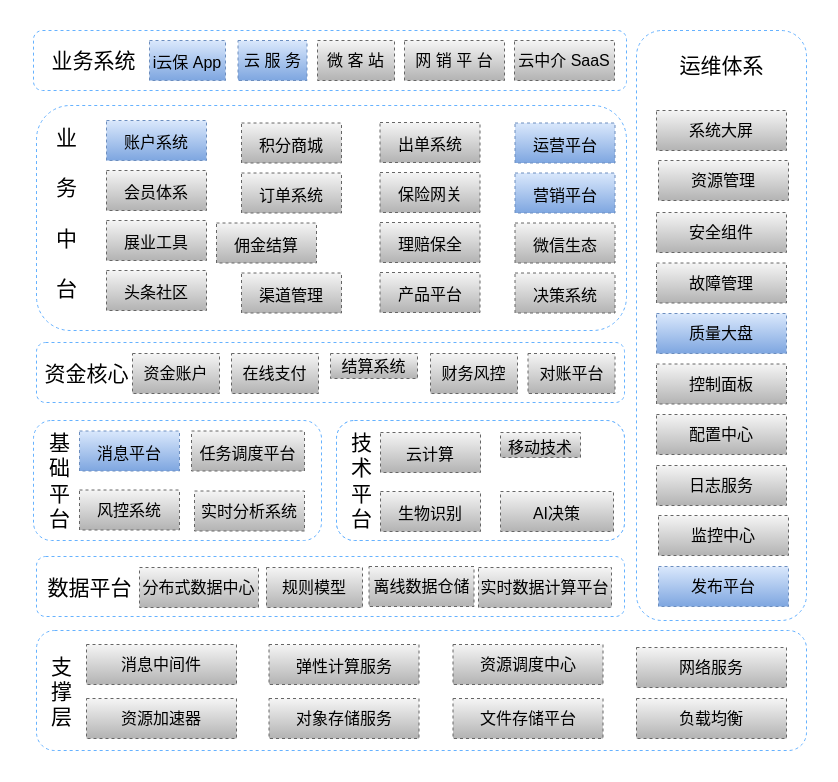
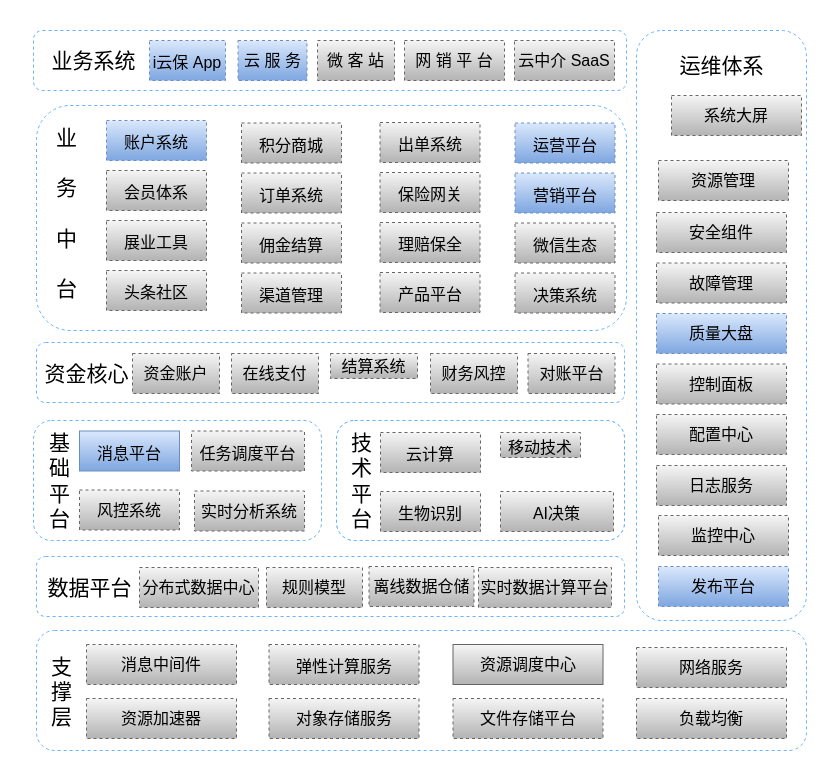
node "系统大屏": moved (722, 131) -> (737, 116)
node "佣金结算": moved (267, 243) -> (292, 243)
node "消息平台": style dashed -> solid
node "资源调度中心": style dashed -> solid
